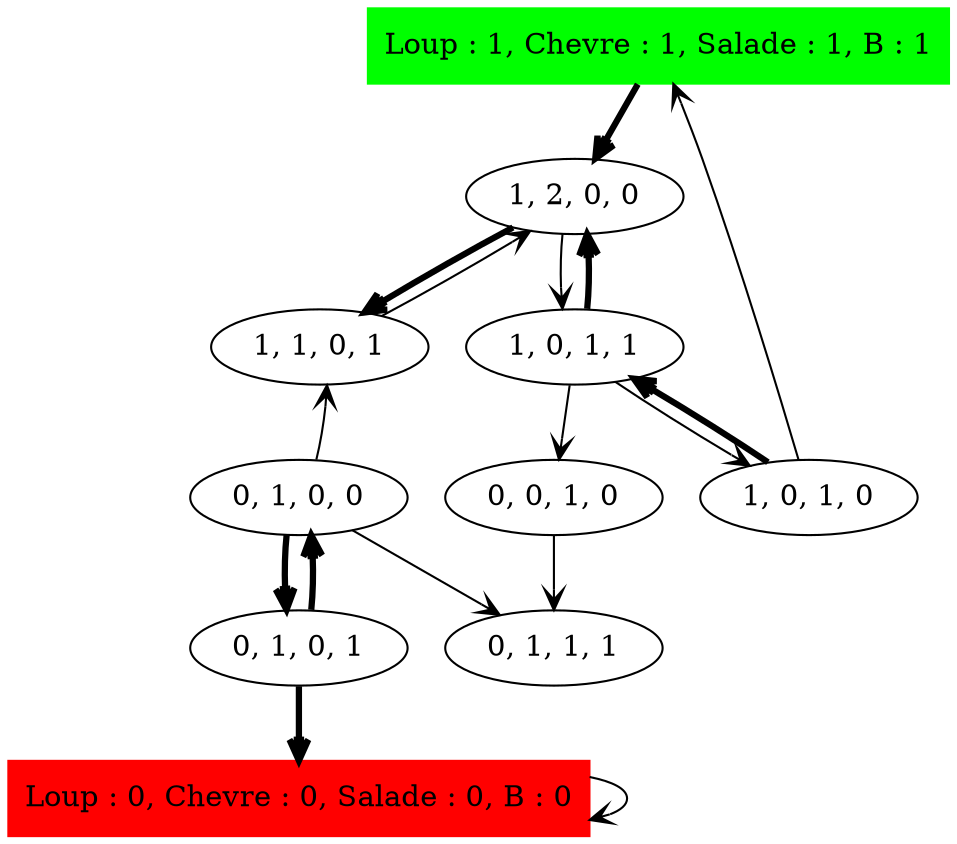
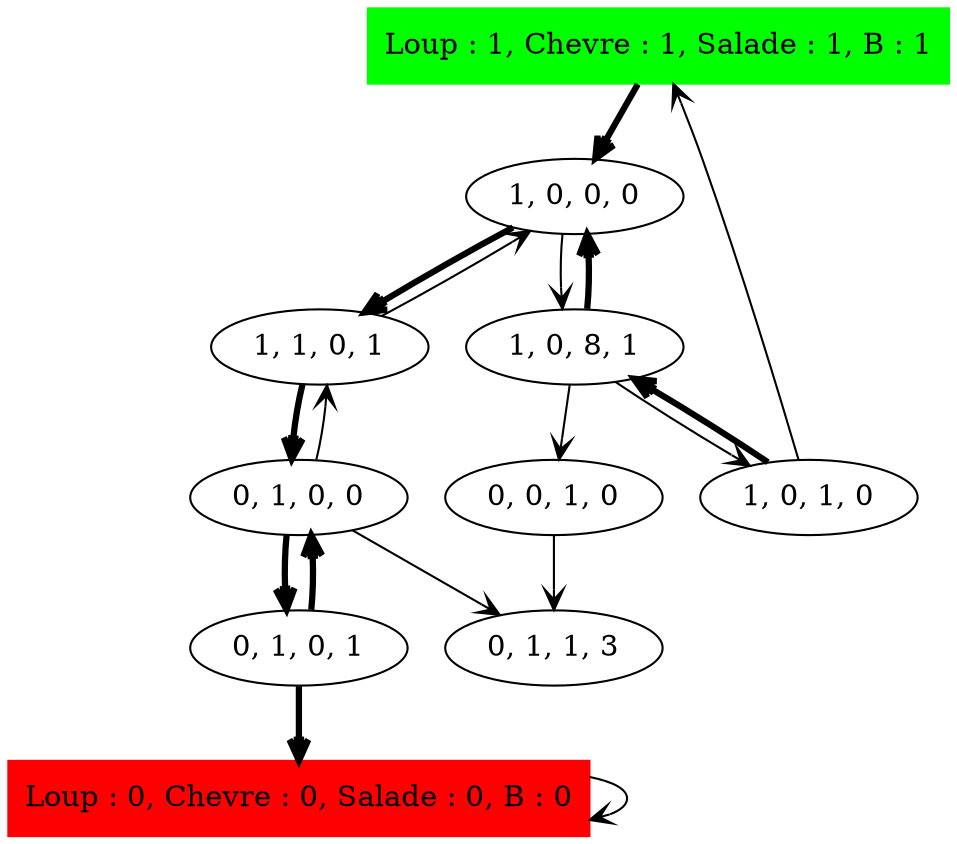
node "1, 2, 0, 0": label "1, 2, 0, 0" -> "1, 0, 0, 0"
node "1, 0, 1, 1": label "1, 0, 1, 1" -> "1, 0, 8, 1"
edge "1, 1, 0, 1" -> "0, 1, 0, 0": added
node "0, 1, 1, 1": label "0, 1, 1, 1" -> "0, 1, 1, 3"
